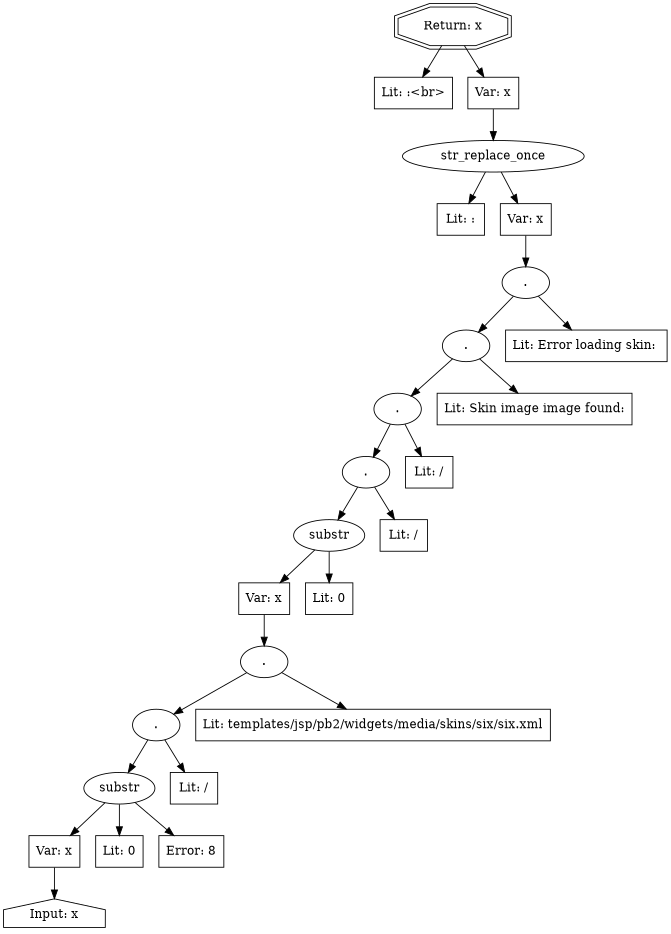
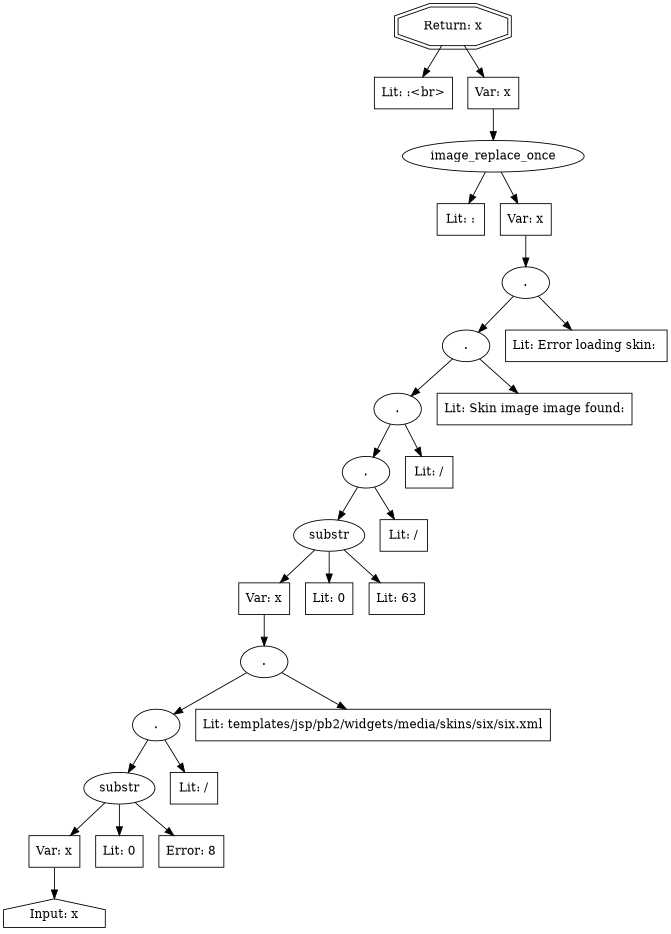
node "str_replace_once": label "str_replace_once" -> "image_replace_once"
node "Lit: 63": added
